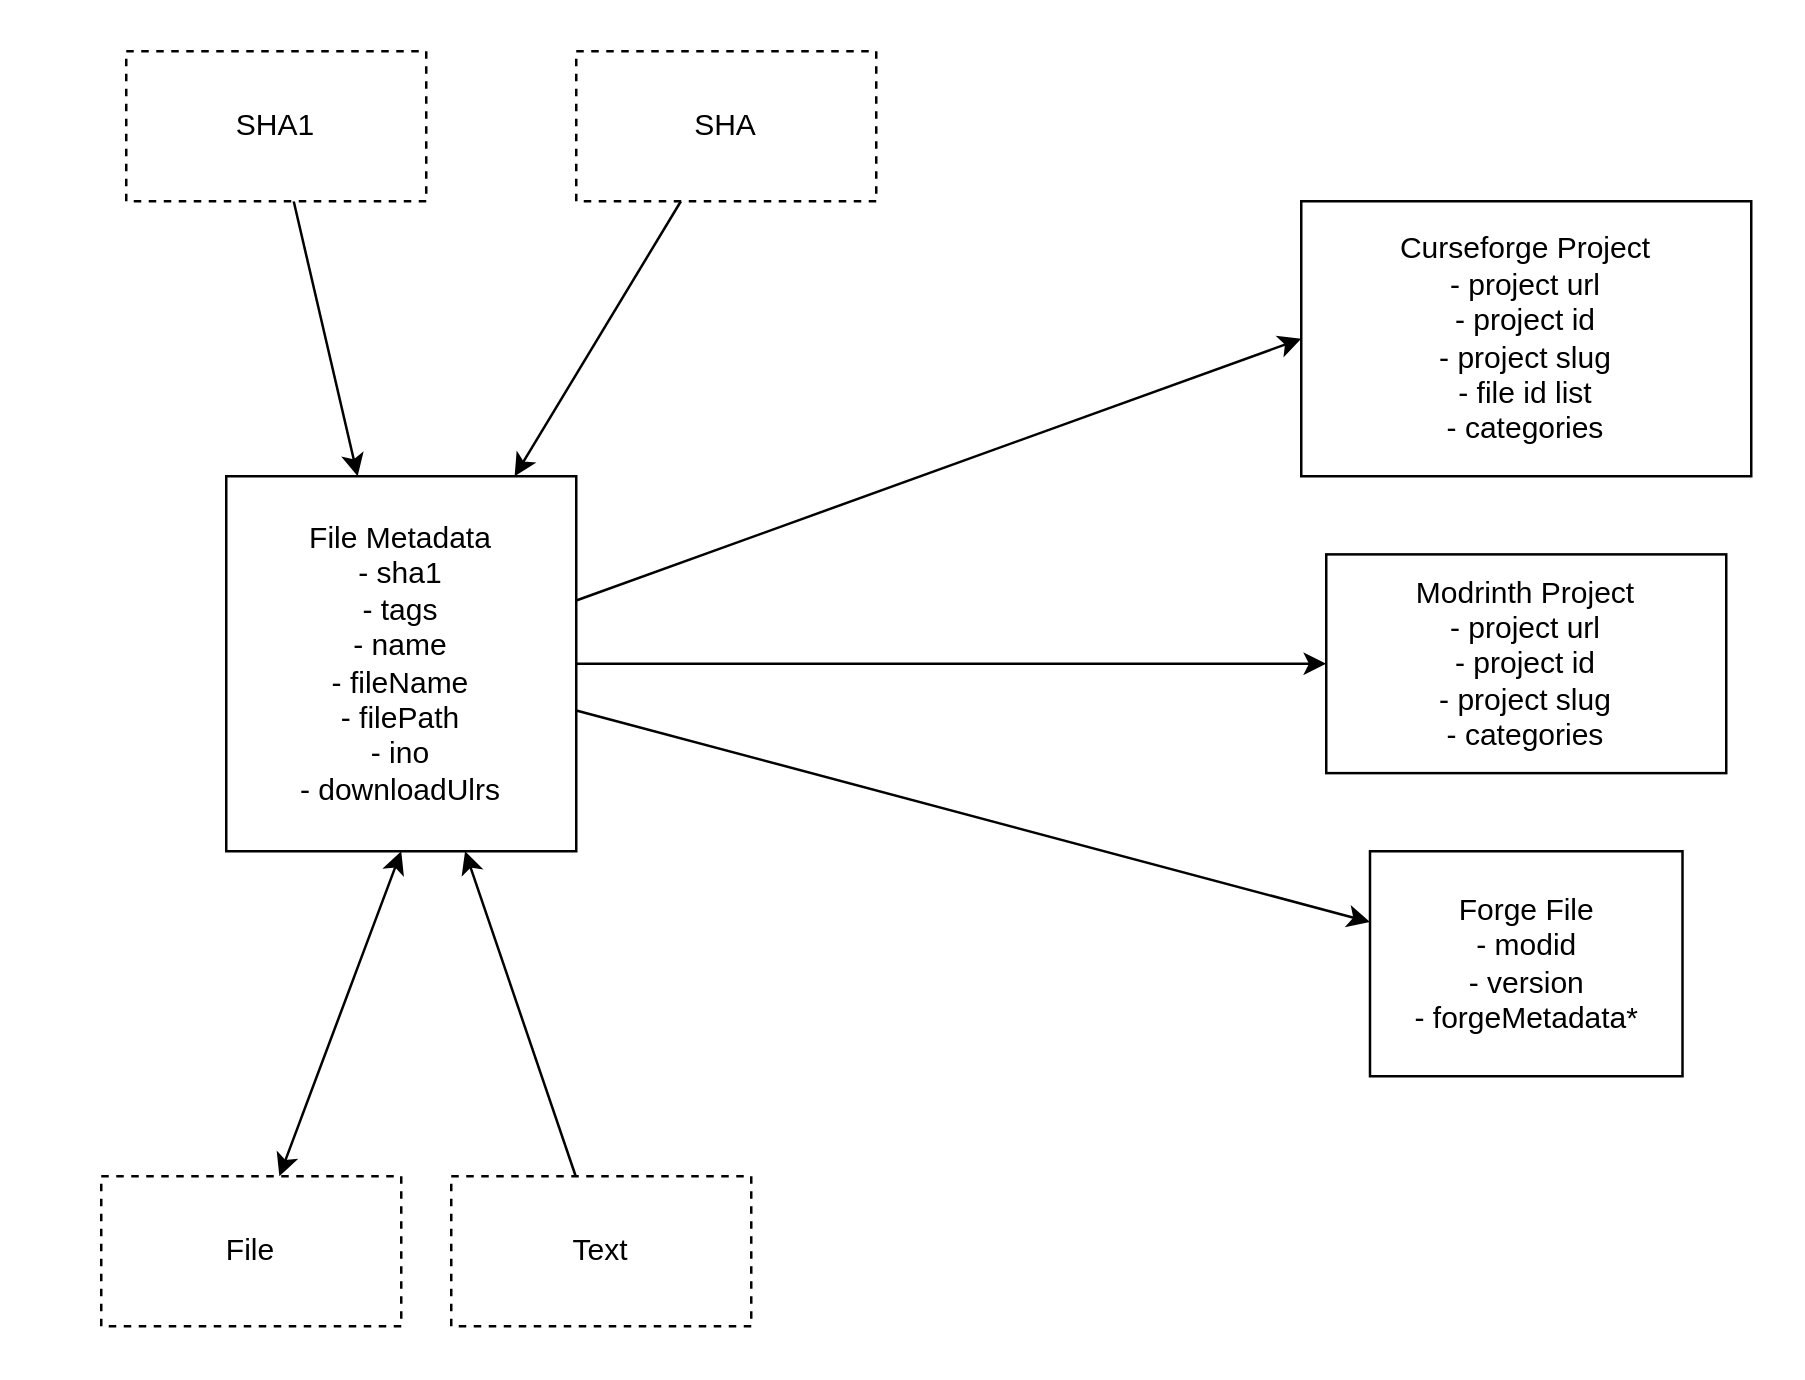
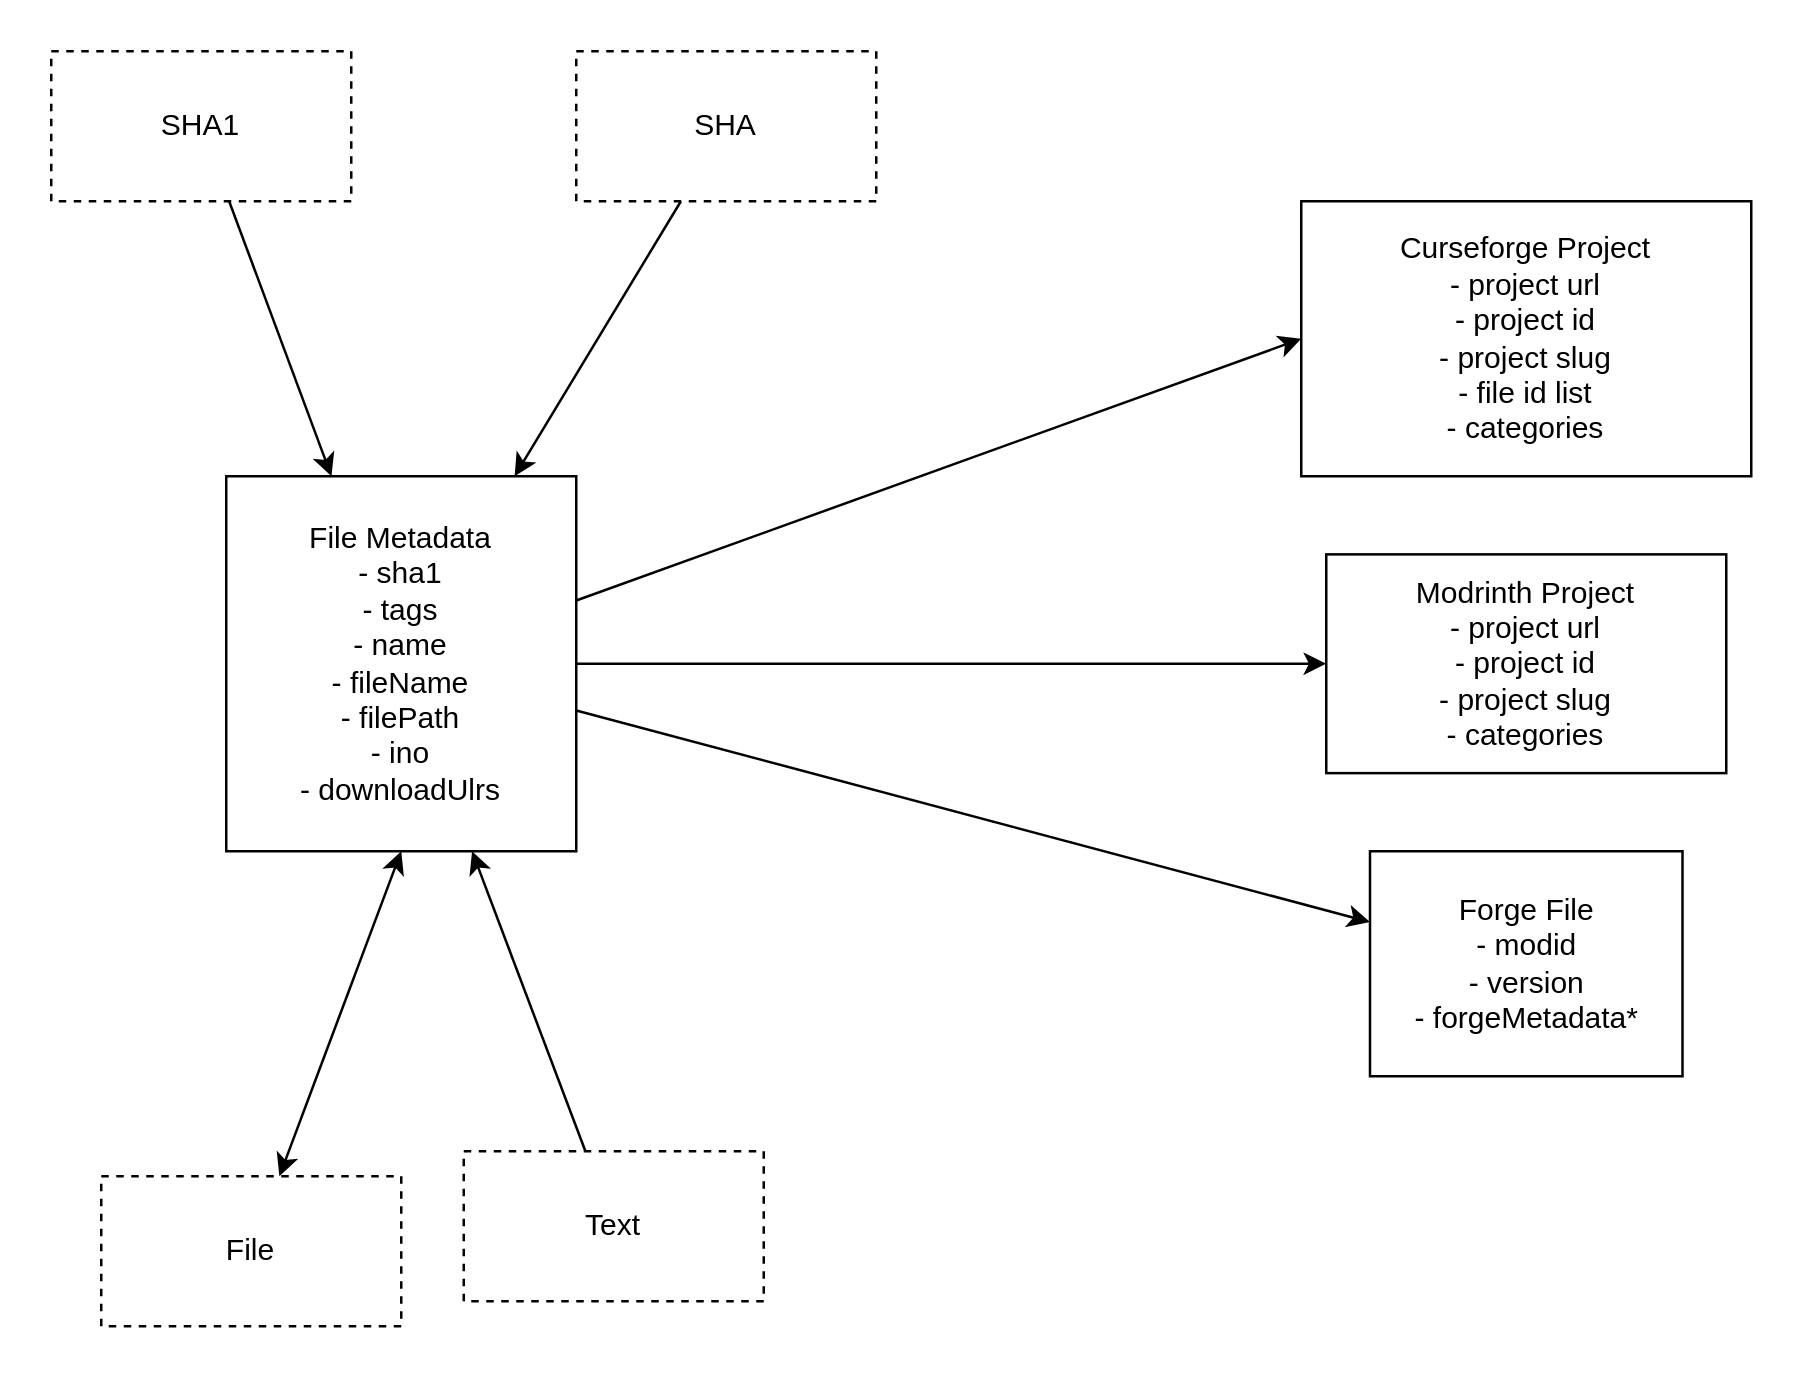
node "SHA1": moved (276, 126) -> (201, 126)
node "Text": moved (601, 1251) -> (614, 1226)
